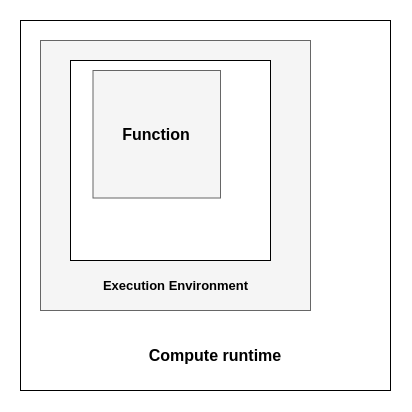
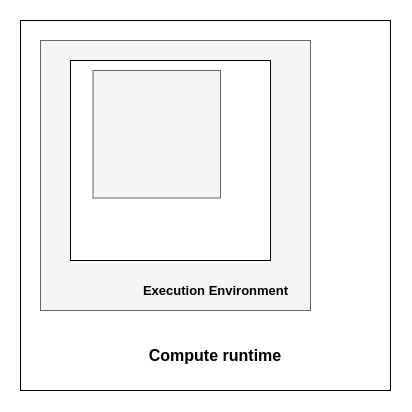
node "Function": removed
node "Execution Environment": moved (176, 286) -> (216, 291)
